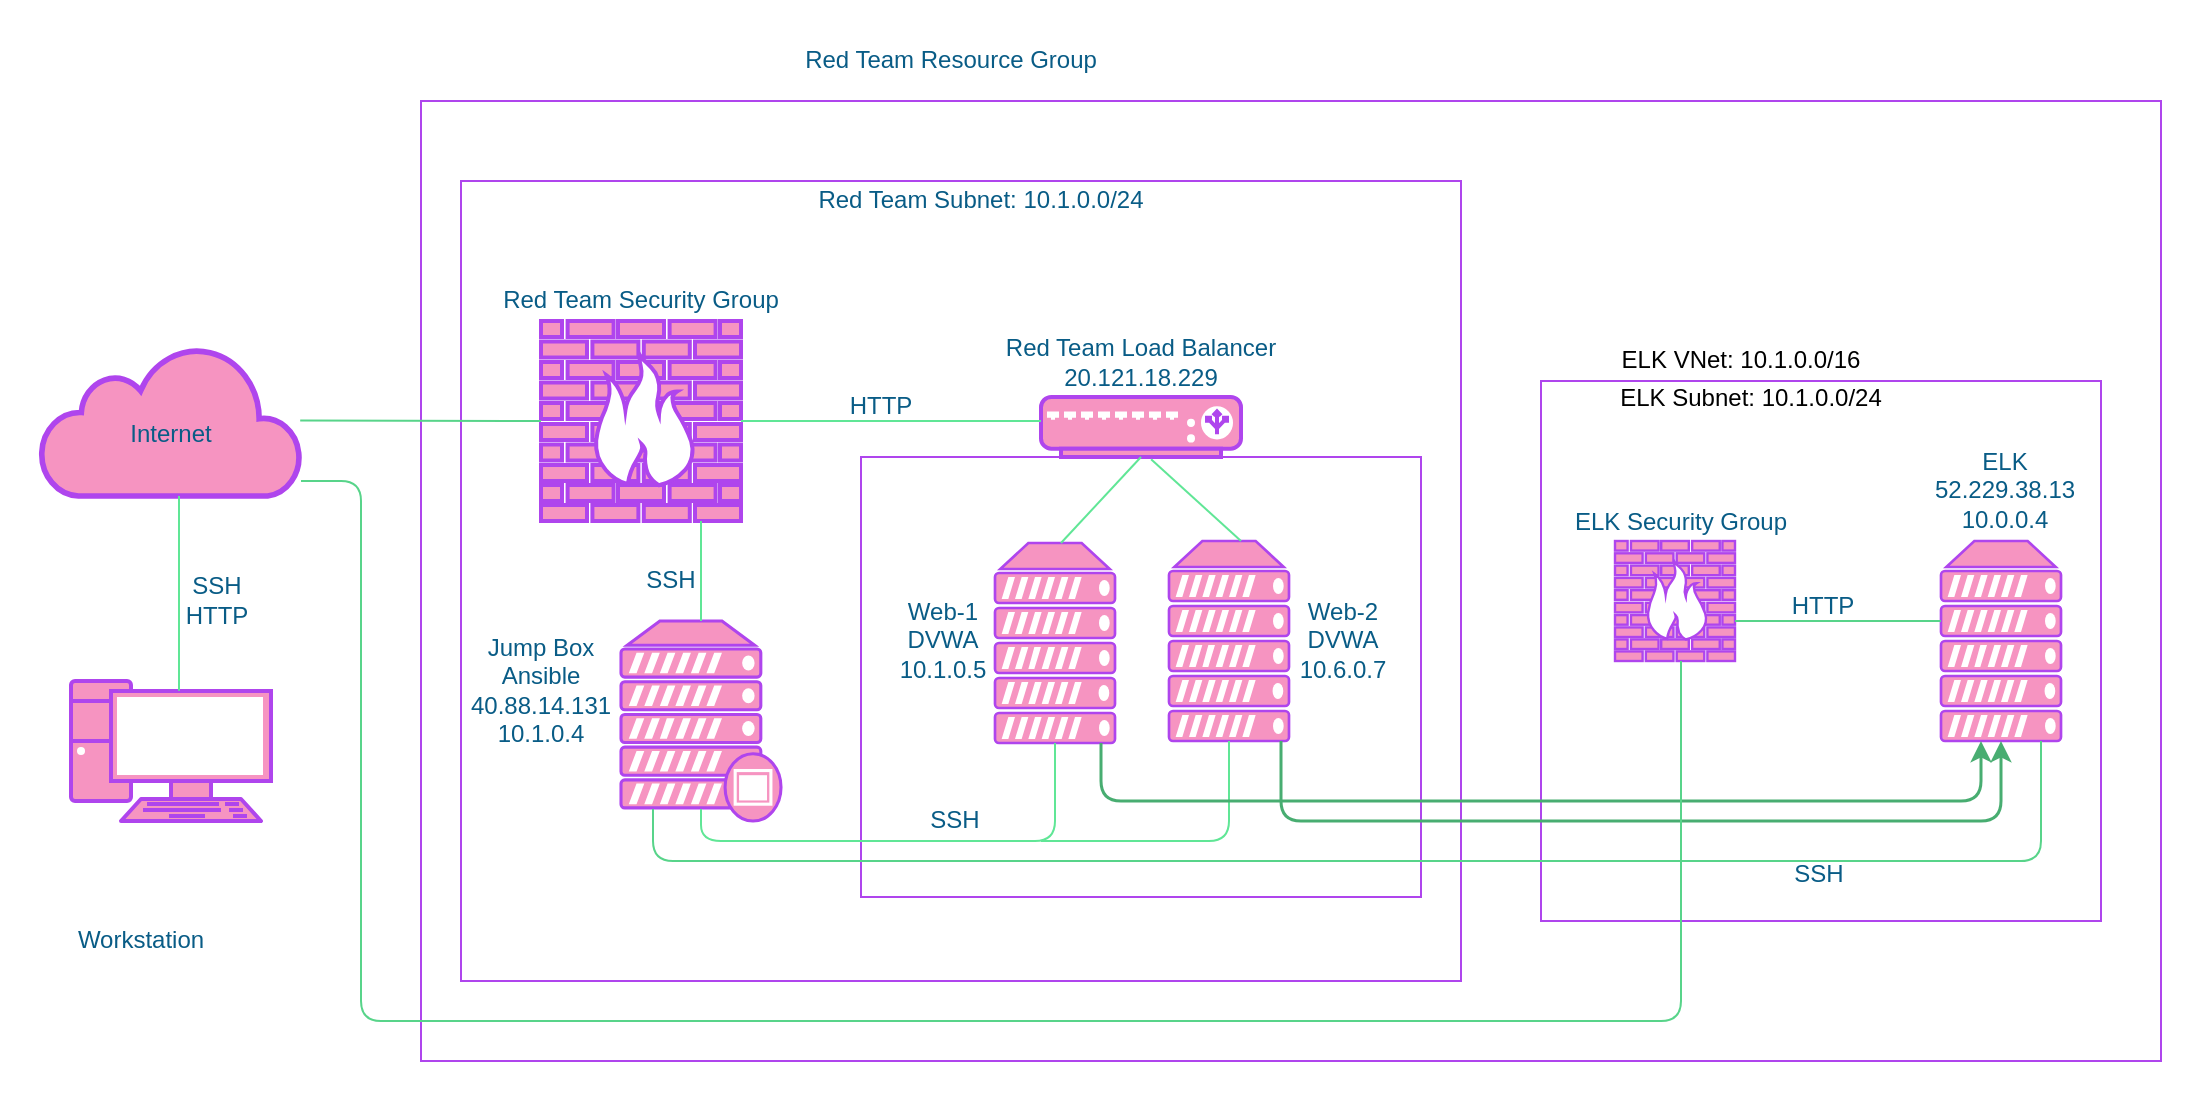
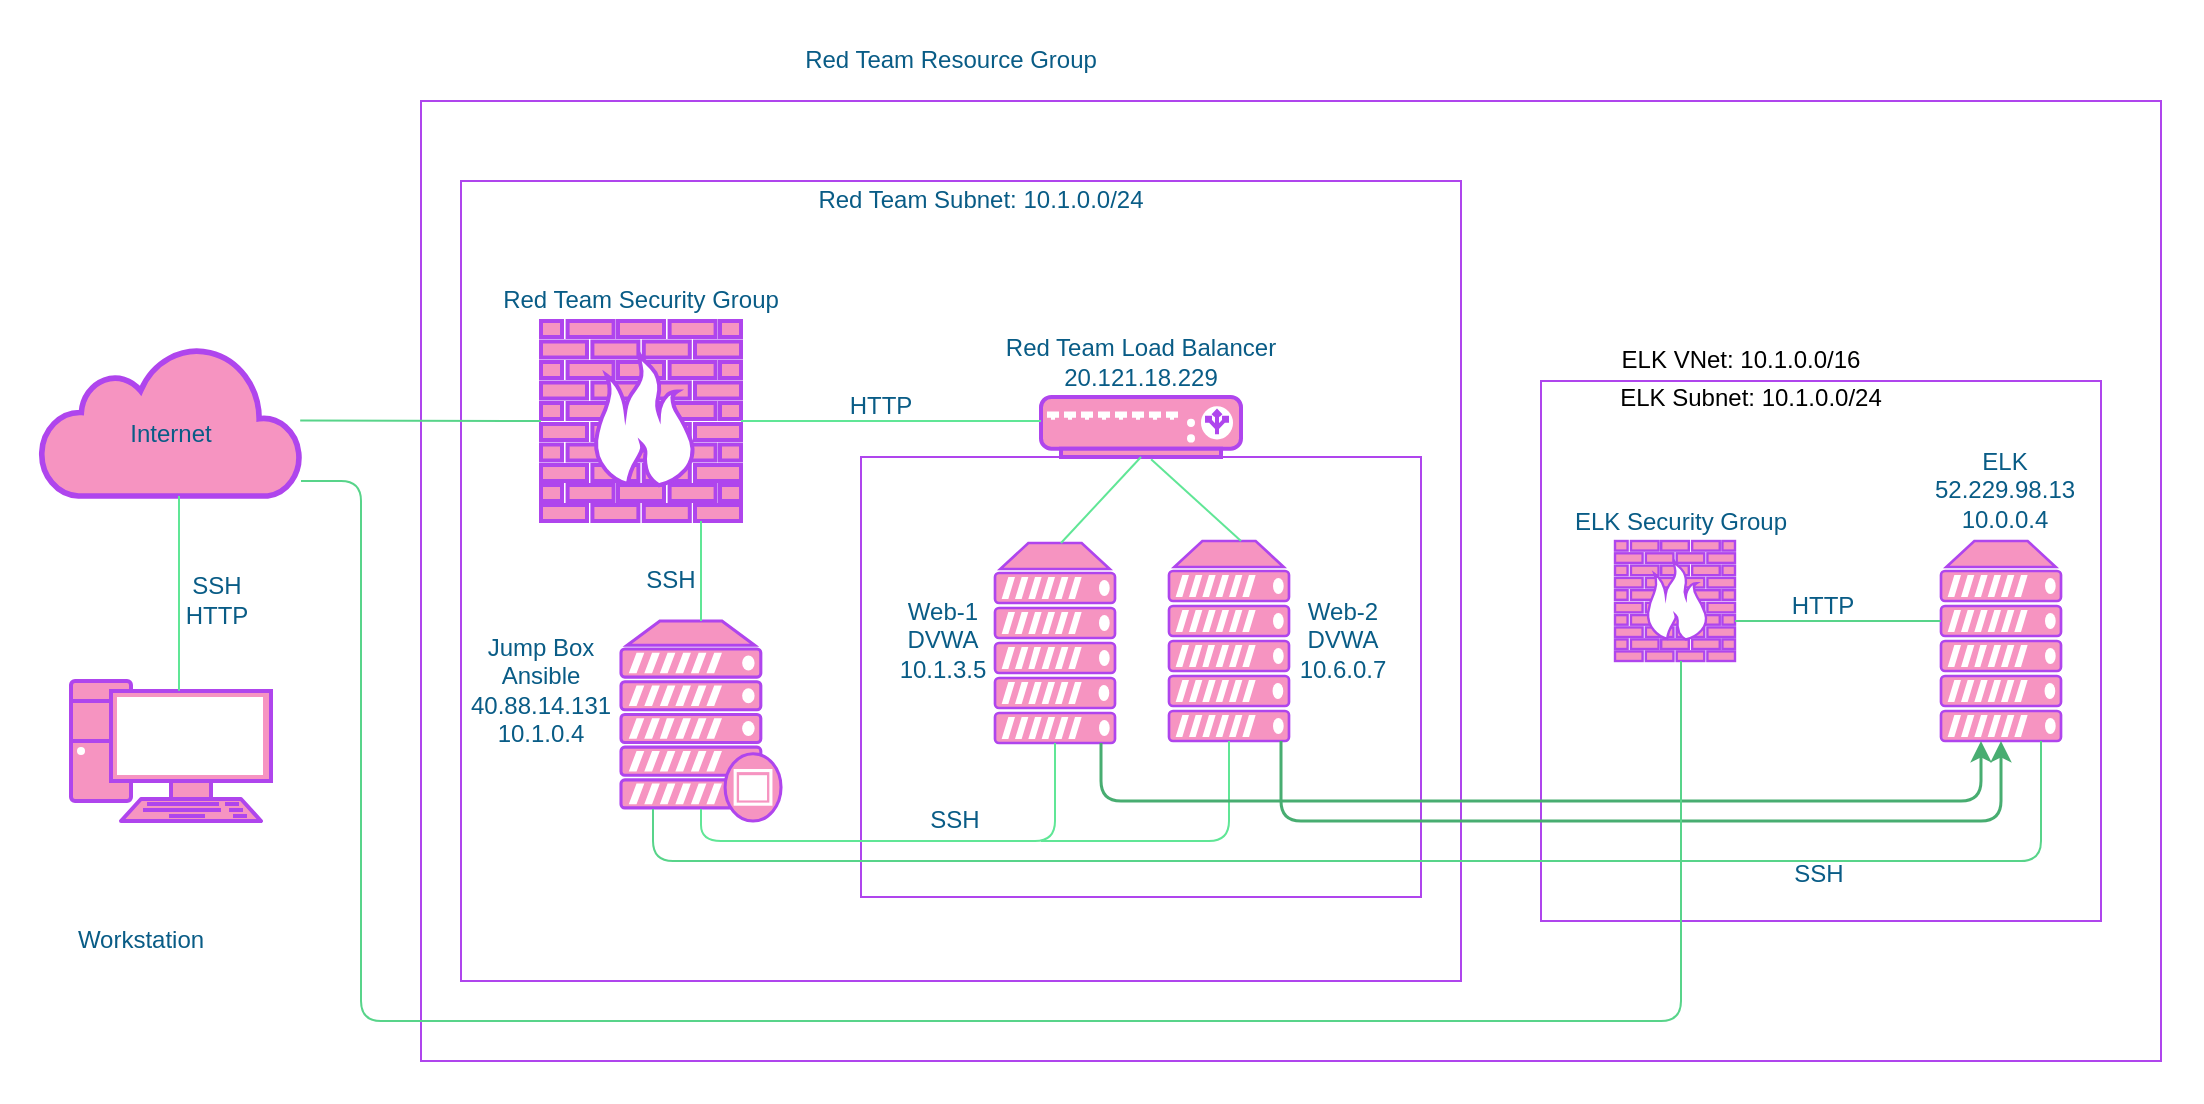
node "ELK 52.229.38.13 10.0.0.4": label "ELK 52.229.38.13 10.0.0.4" -> "ELK 52.229.98.13 10.0.0.4"
node "Web-1 DVWA 10.1.0.5": label "Web-1 DVWA 10.1.0.5" -> "Web-1 DVWA 10.1.3.5"
